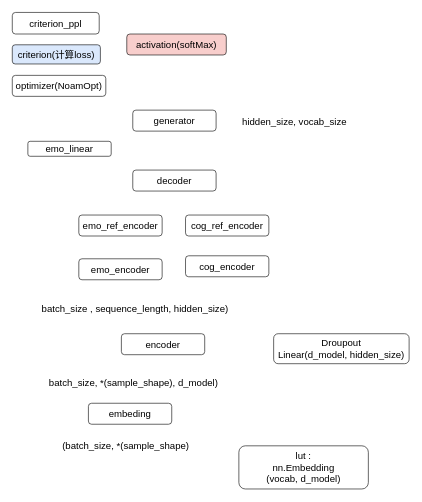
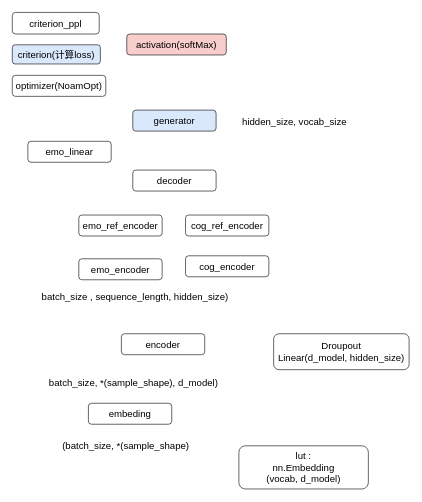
node "generator": fillcolor #ffffff -> #dae8fc
node "emo_linear": size 83x15 -> 83x21
node "batch_size , sequence_length, hidden_size)": moved (135, 309) -> (135, 297)
node "Droupout Linear(d_model, hidden_size)": size 136x30 -> 136x36
